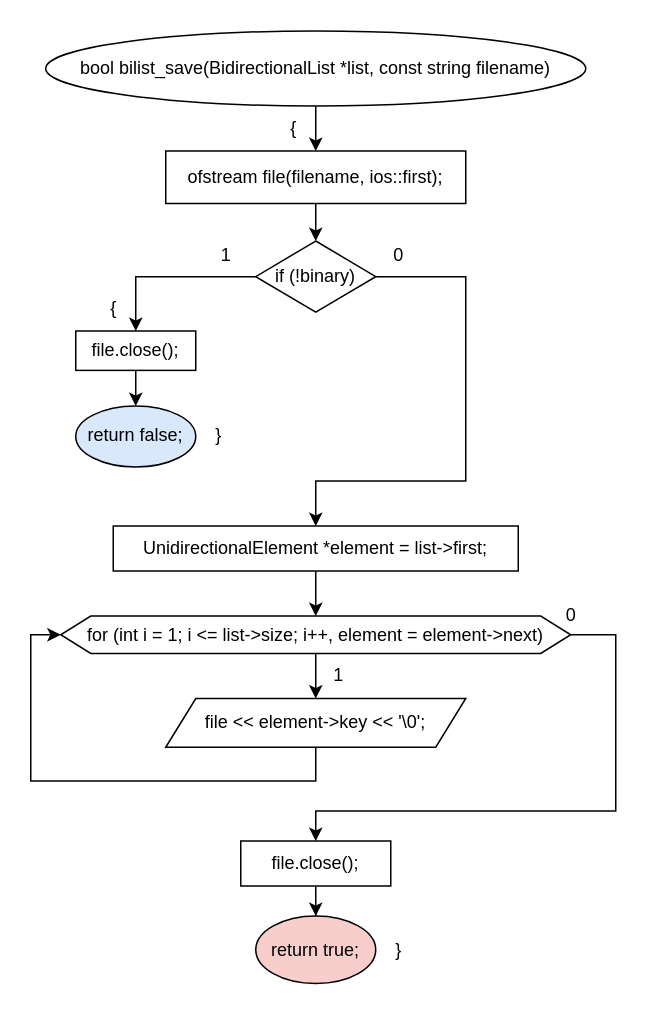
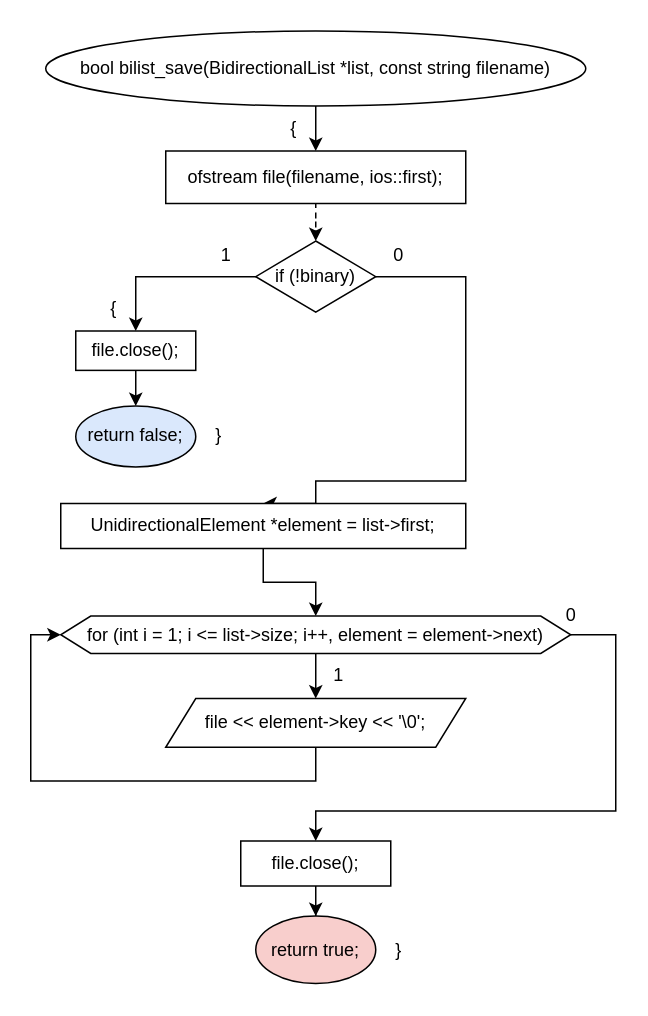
edge "ofstream file(filename, ios::first);" -> "if (!binary)": style solid -> dashed
node "UnidirectionalElement *element = list->first;": moved (316, 548) -> (263, 526)
